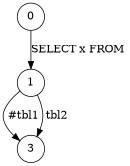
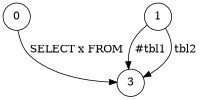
edge "0" -> "1": now "0" -> "3"
